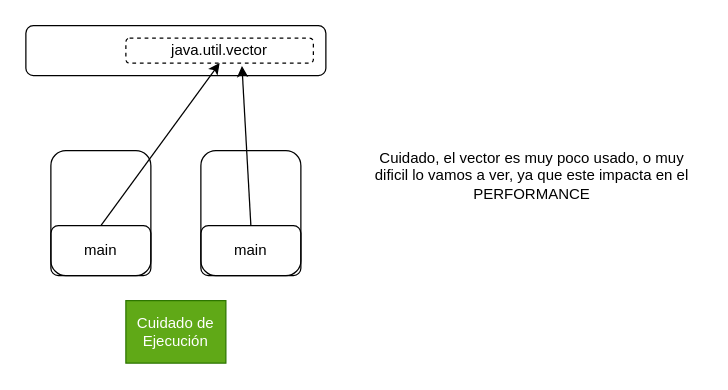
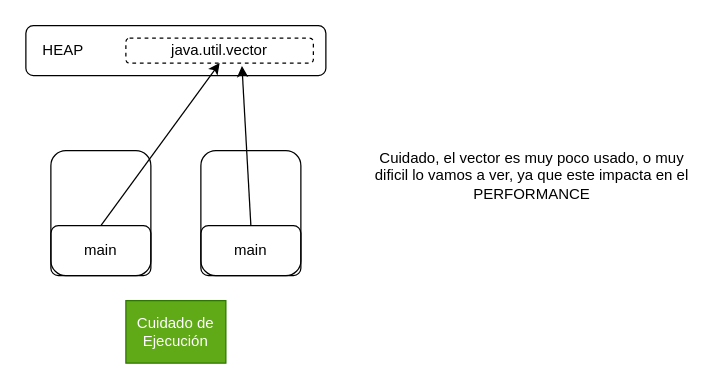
node "HEAP": added
